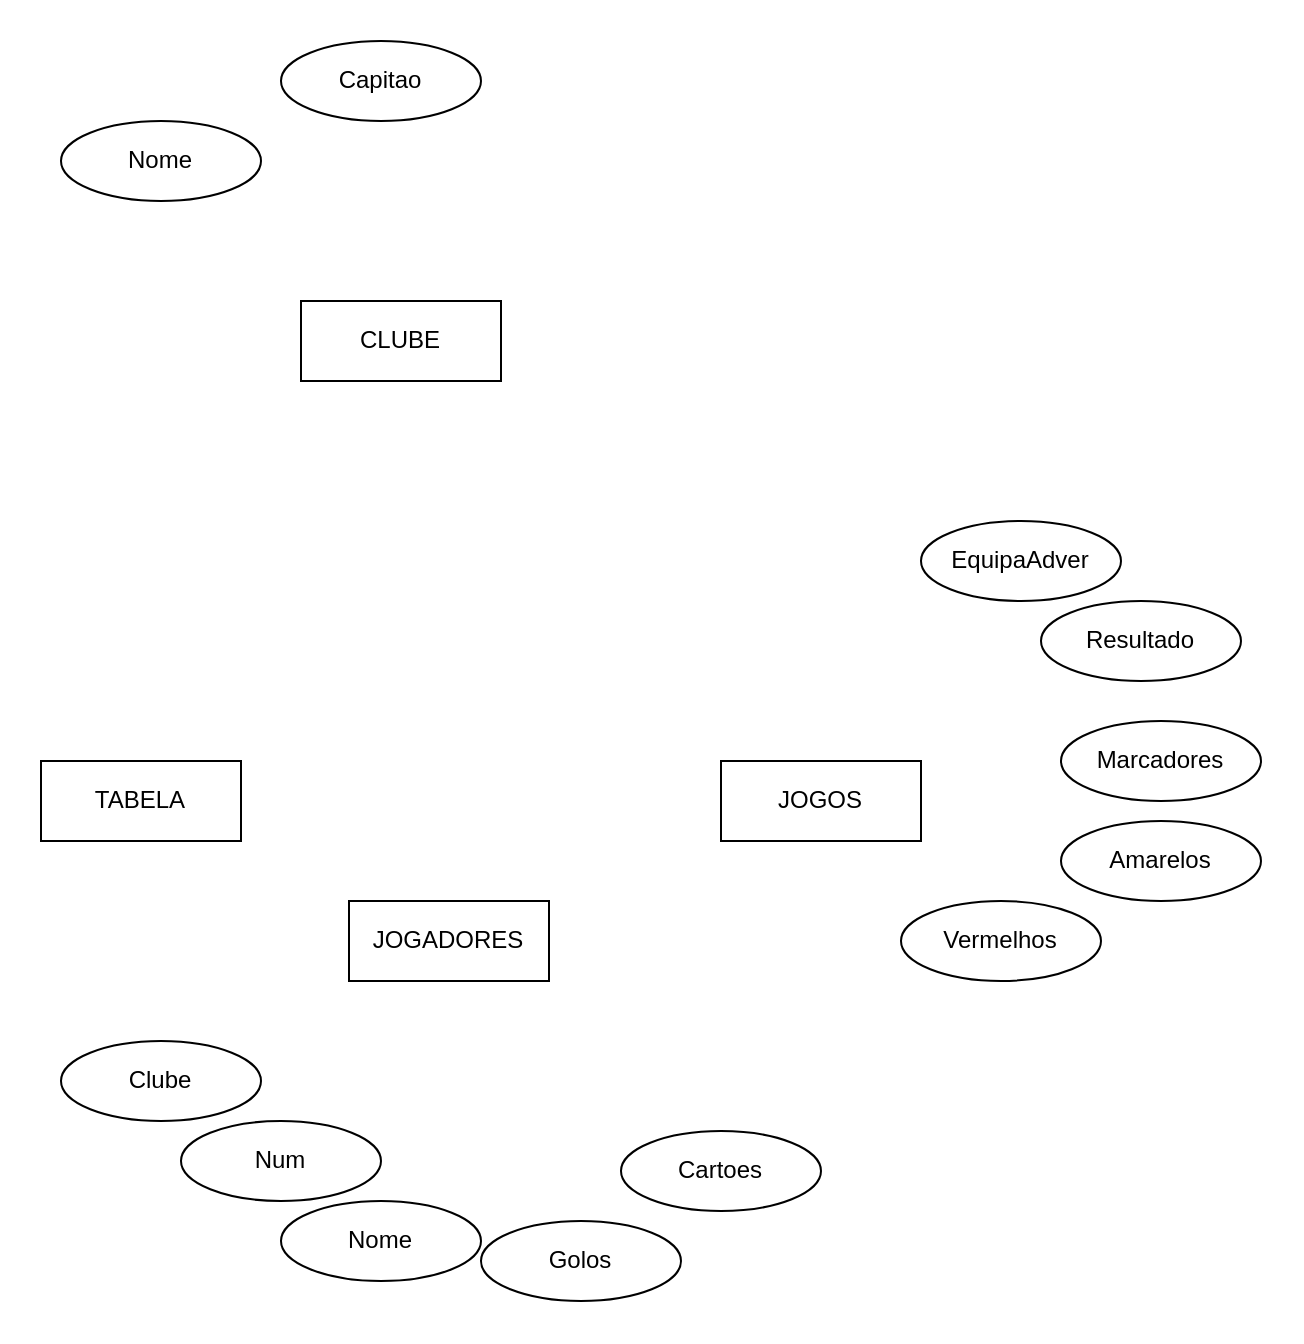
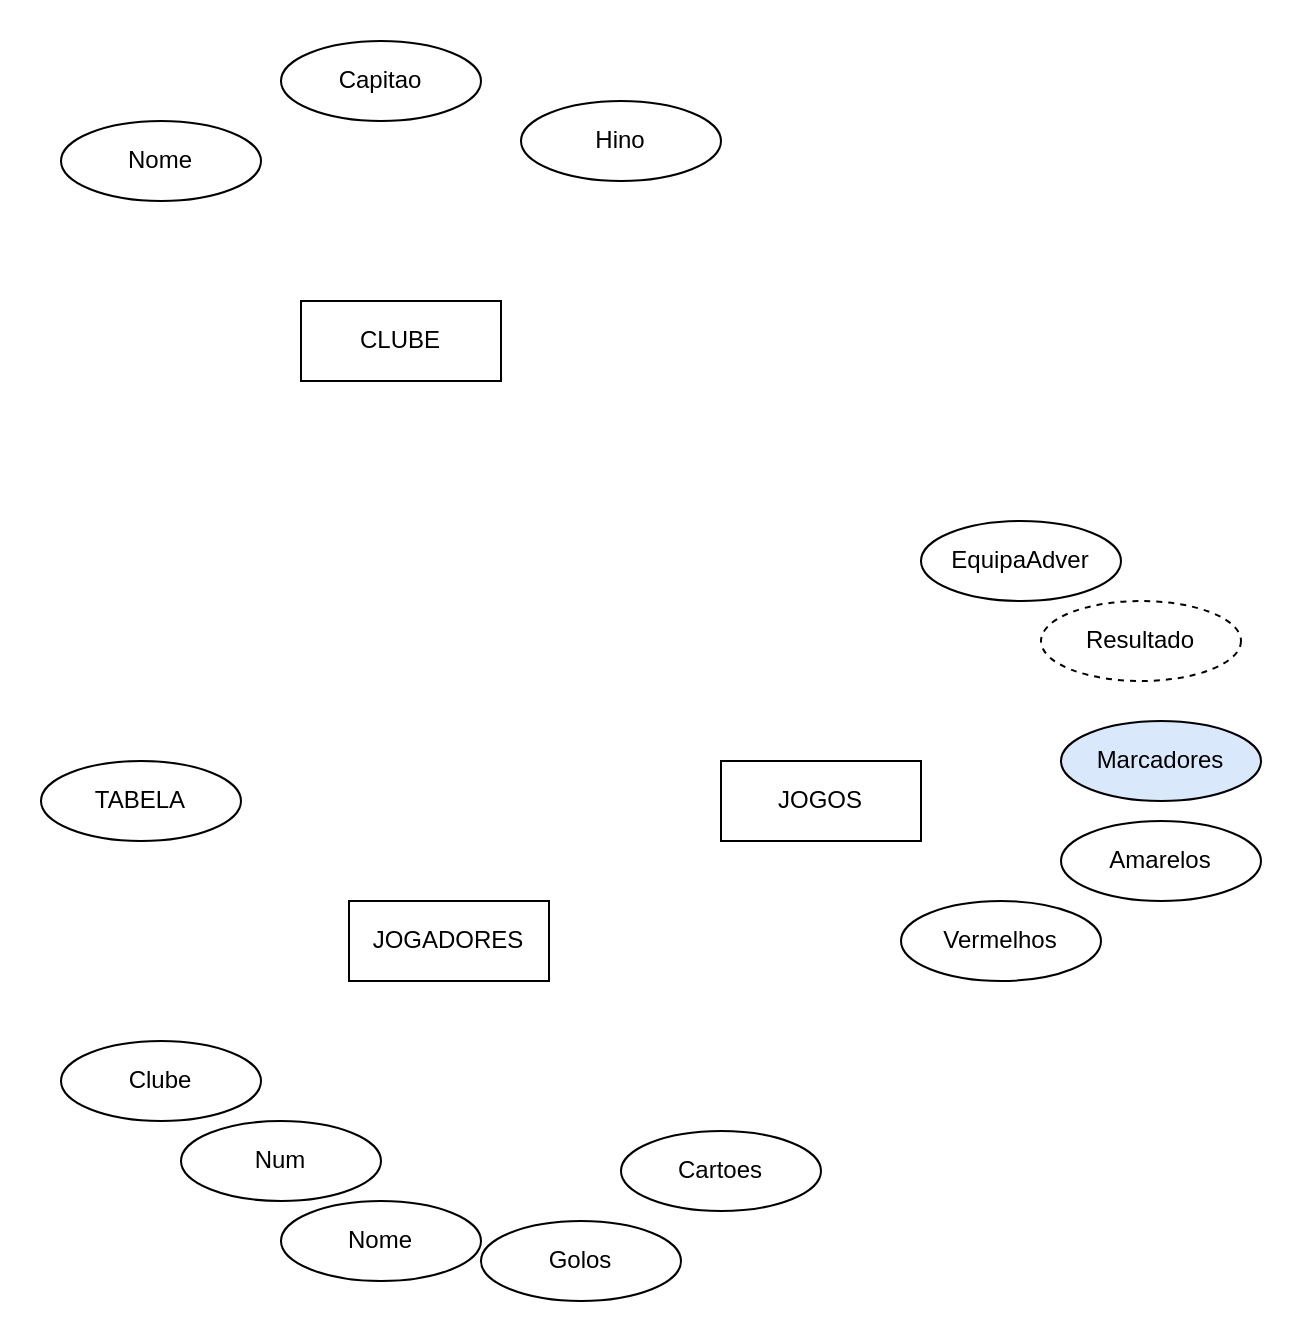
node "Hino": added
node "Resultado": style solid -> dashed
node "Marcadores": fillcolor #ffffff -> #dae8fc
node "TABELA": shape rectangle -> ellipse
